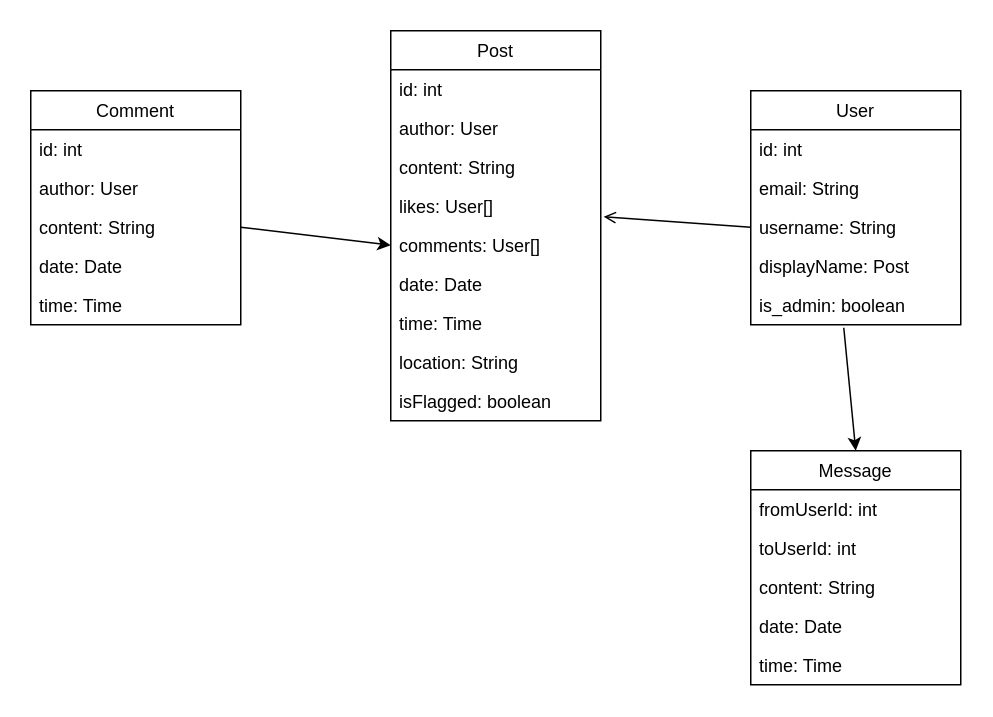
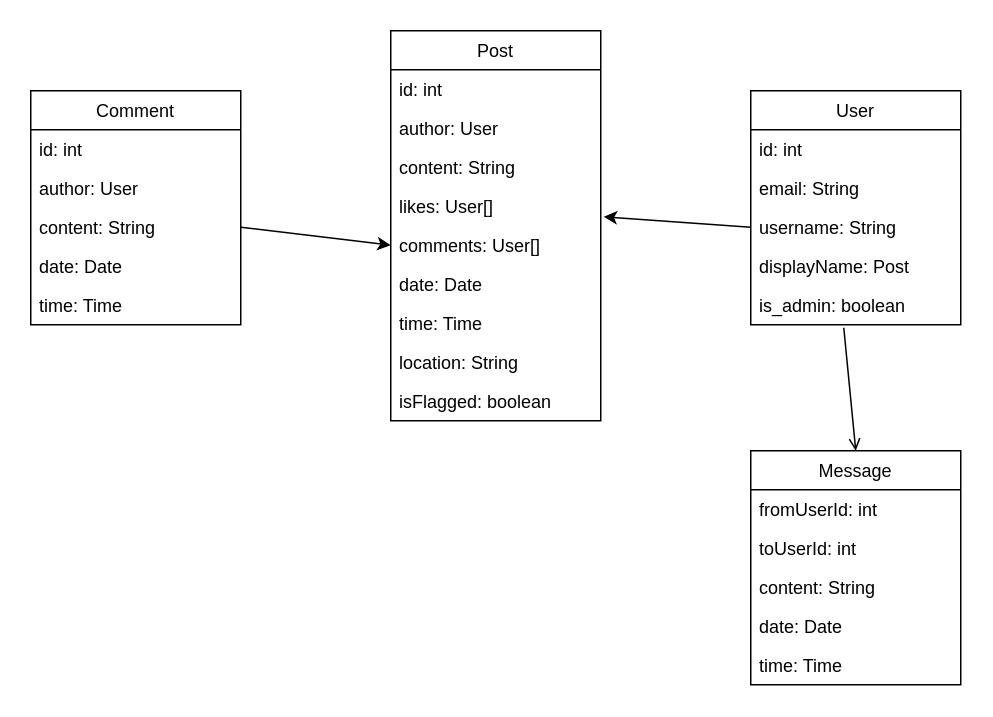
edge "username: String" -> "likes: User[]": arrowhead open -> classic
edge "is_admin: boolean" -> "Message": arrowhead classic -> open
